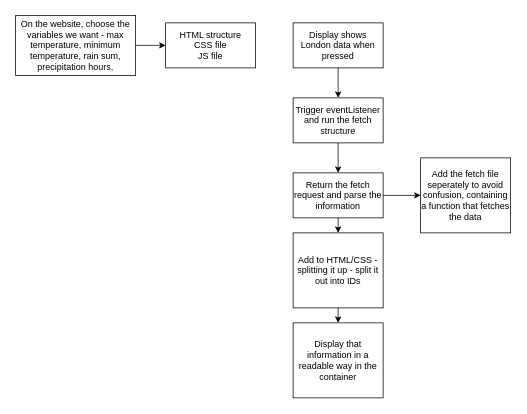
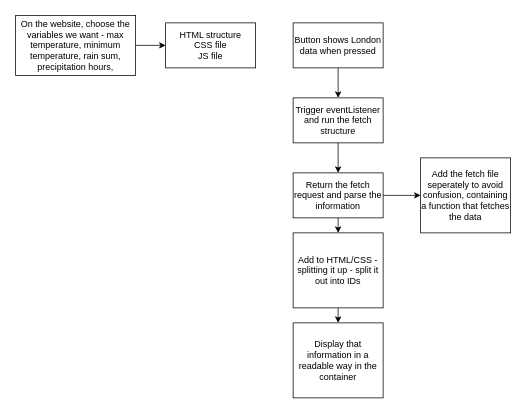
node "Display shows London data when pressed": label "Display shows London data when pressed" -> "Button shows London data when pressed"
